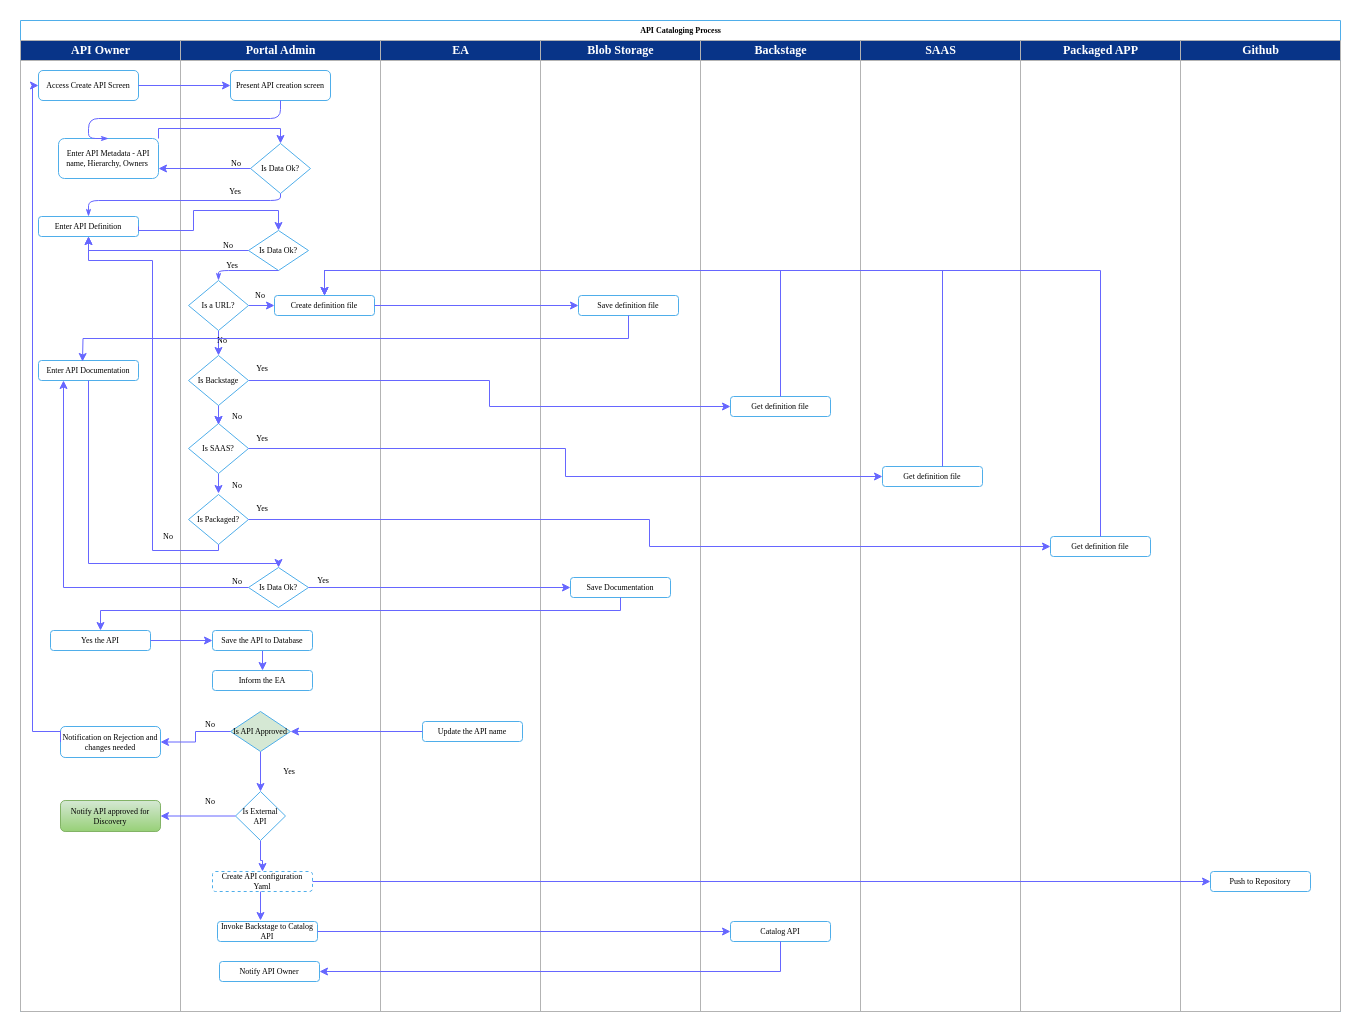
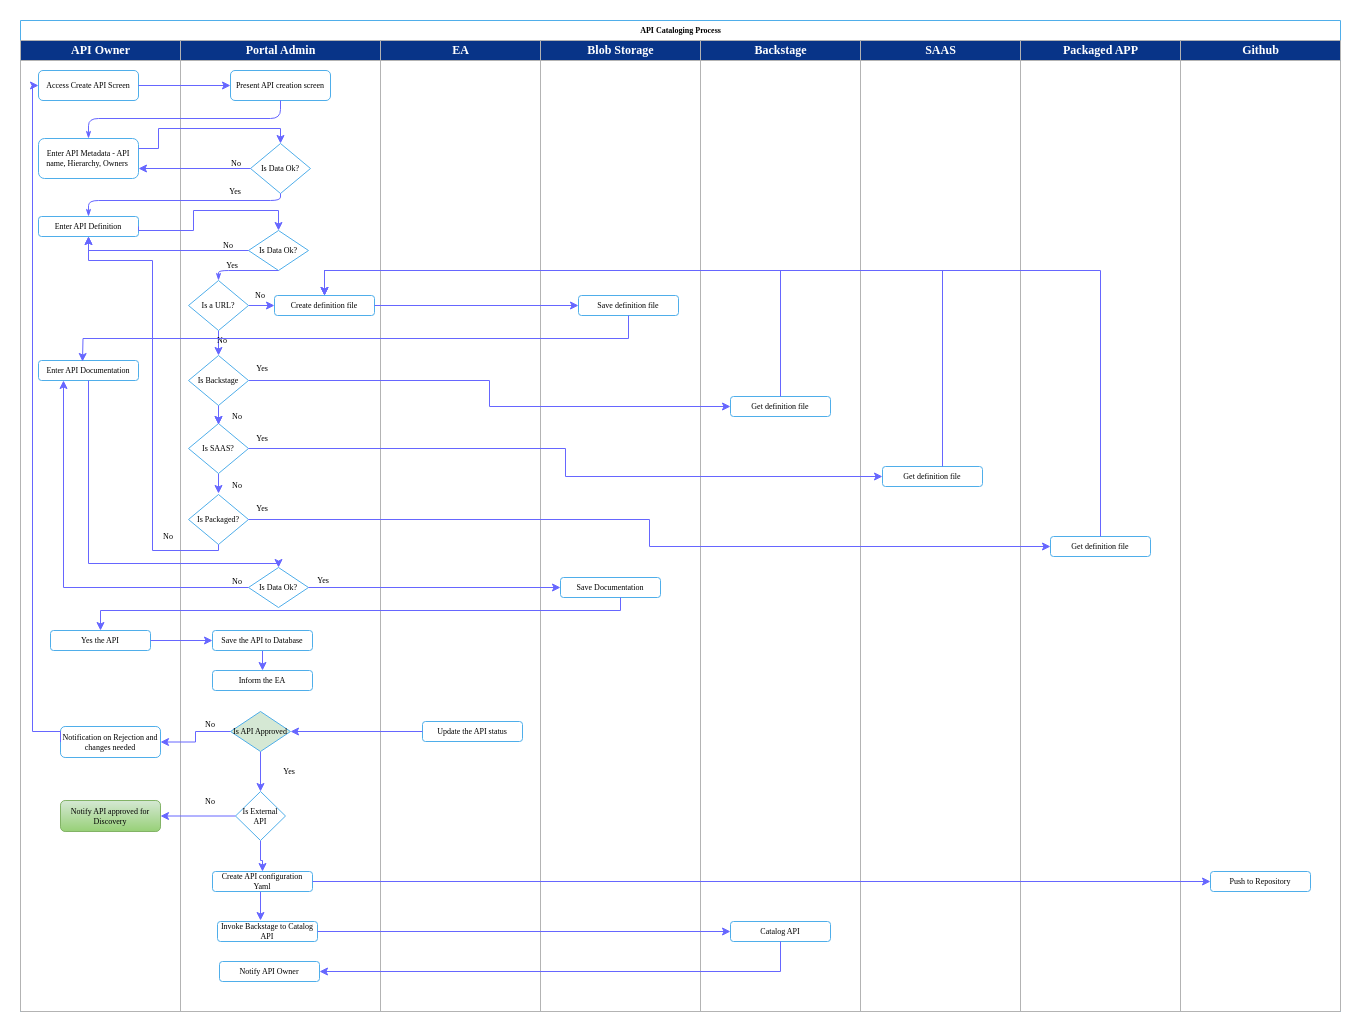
node "Enter API Metadata - API name, Hierarchy, Owners": moved (109, 159) -> (89, 159)
node "Save Documentation": moved (621, 588) -> (611, 588)
node "Update the API name": label "Update the API name" -> "Update the API status"
node "Create API configuration Yaml": style dashed -> solid
